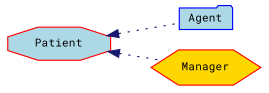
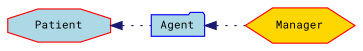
edge "Manager" -> "Patient": now "Manager" -> "Agent"
